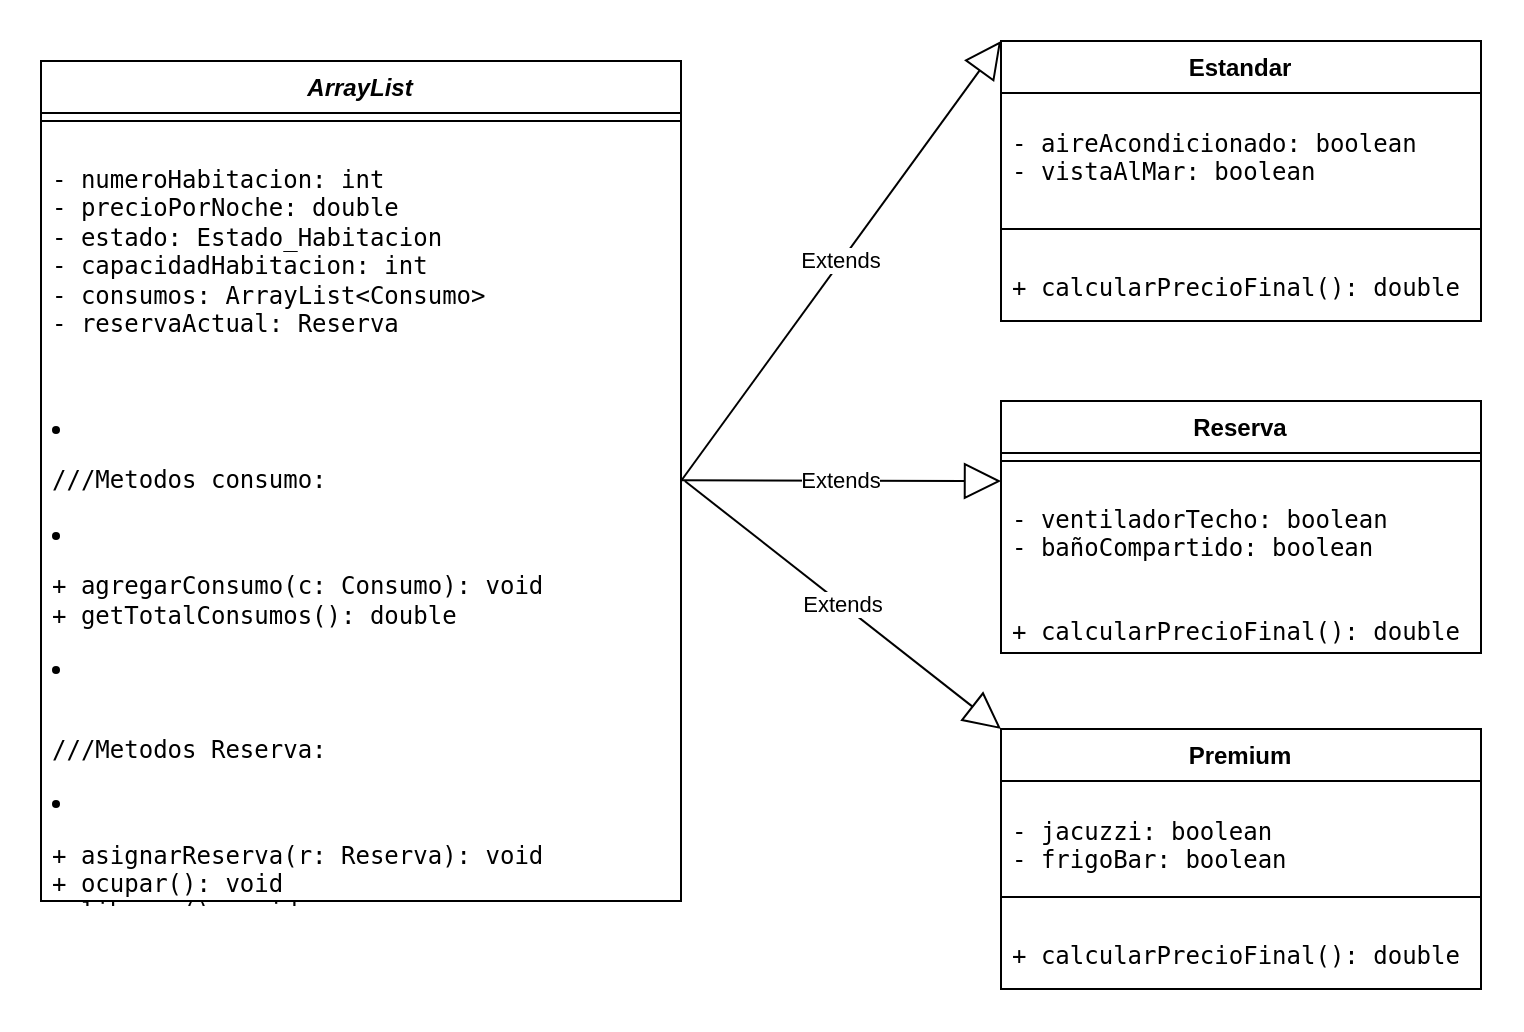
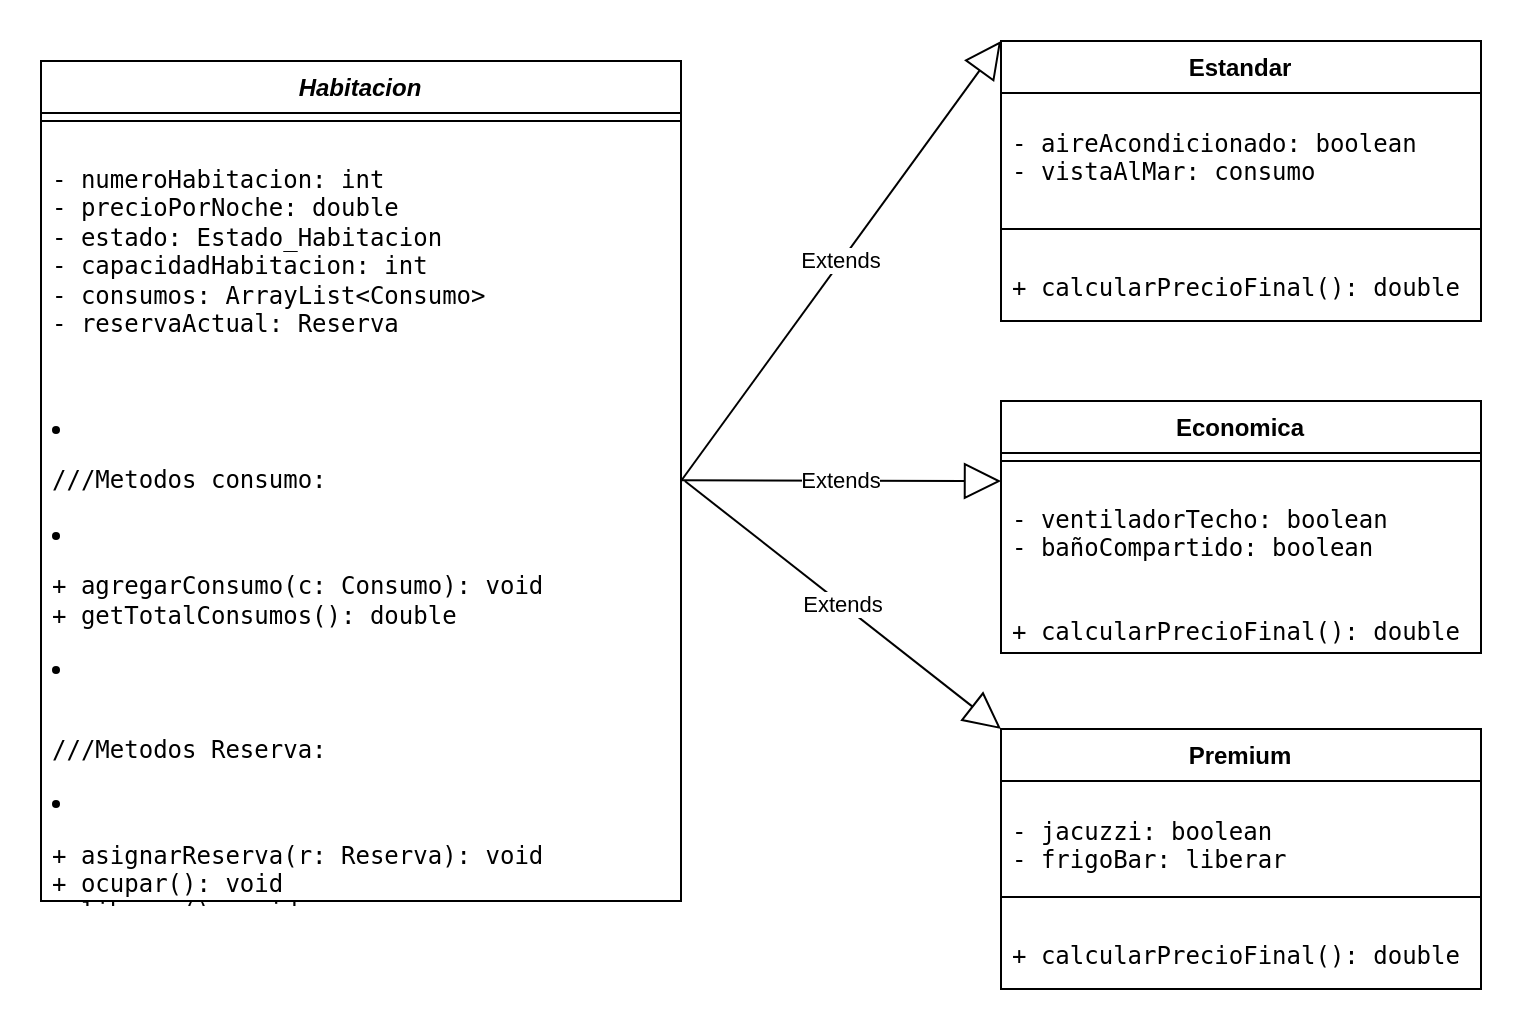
node "ArrayList": label "ArrayList" -> "Habitacion"
node "- aireAcondicionado: boolean - vistaAlMar: boolean": label "- aireAcondicionado: boolean - vistaAlMar: boolean" -> "- aireAcondicionado: boolean - vistaAlMar: consumo"
node "Reserva": label "Reserva" -> "Economica"
node "- jacuzzi: boolean - frigoBar: boolean": label "- jacuzzi: boolean - frigoBar: boolean" -> "- jacuzzi: boolean - frigoBar: liberar"
